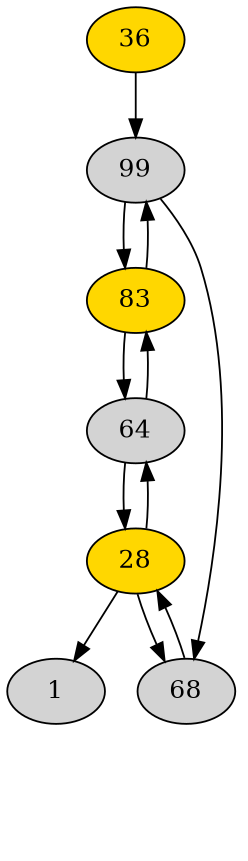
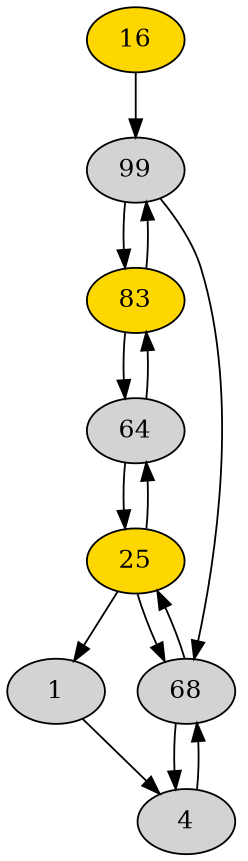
node "36": label "36" -> "16"
node "28": label "28" -> "25"
node "4": added
